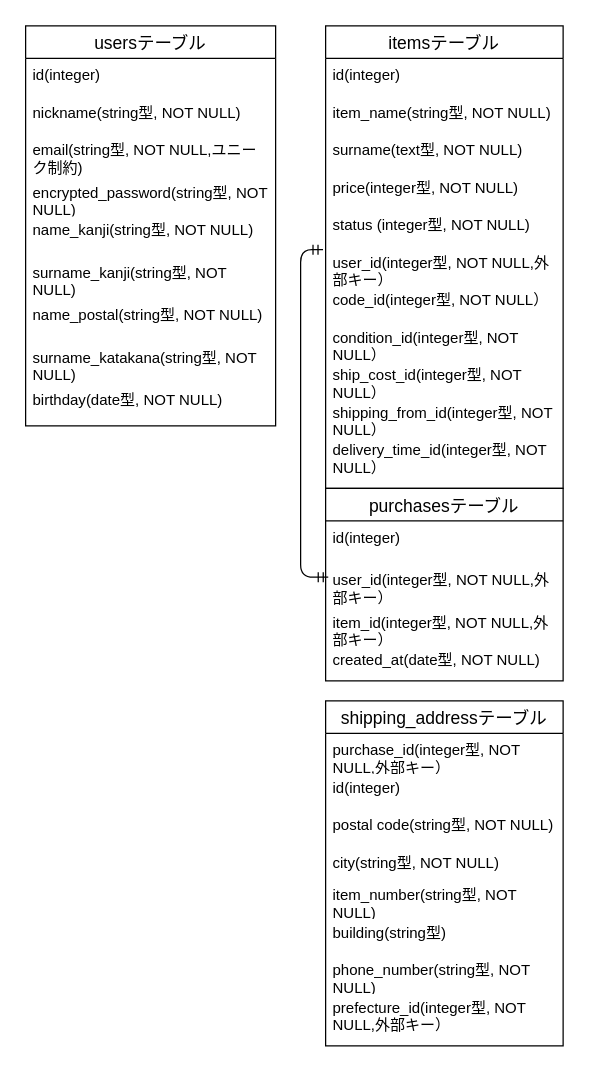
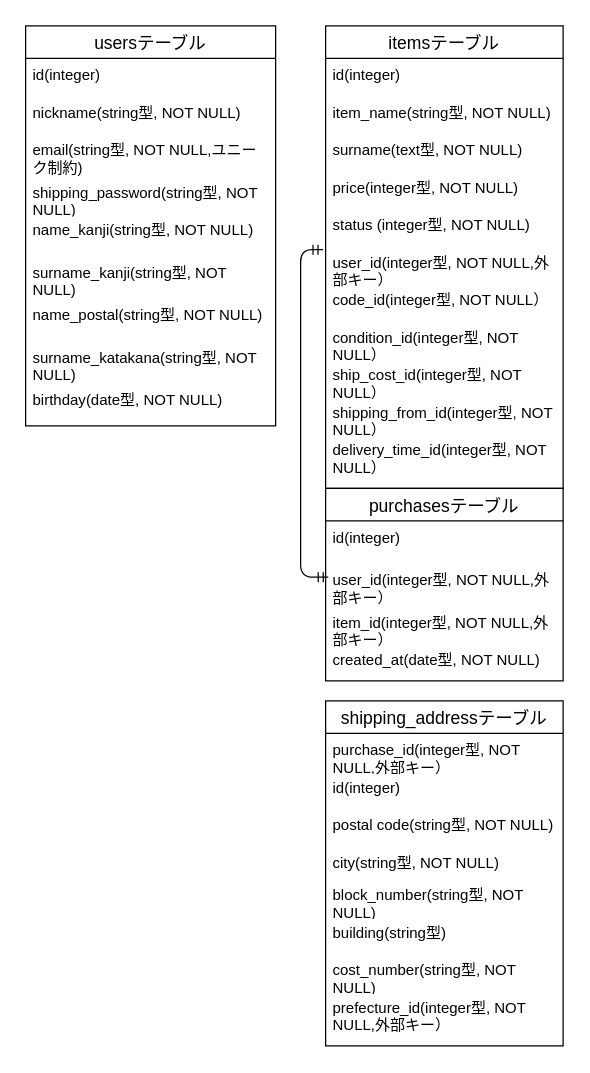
node "encrypted_password(string型, NOT NULL)": label "encrypted_password(string型, NOT NULL)" -> "shipping_password(string型, NOT NULL)"
node "item_number(string型, NOT NULL)": label "item_number(string型, NOT NULL)" -> "block_number(string型, NOT NULL)"
node "phone_number(string型, NOT NULL)": label "phone_number(string型, NOT NULL)" -> "cost_number(string型, NOT NULL)"
